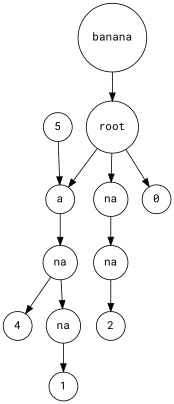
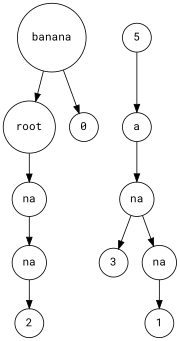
edge "root" -> "a": removed
edge "root" -> "0": now "banana" -> "0"
node "4": label "4" -> "3"
